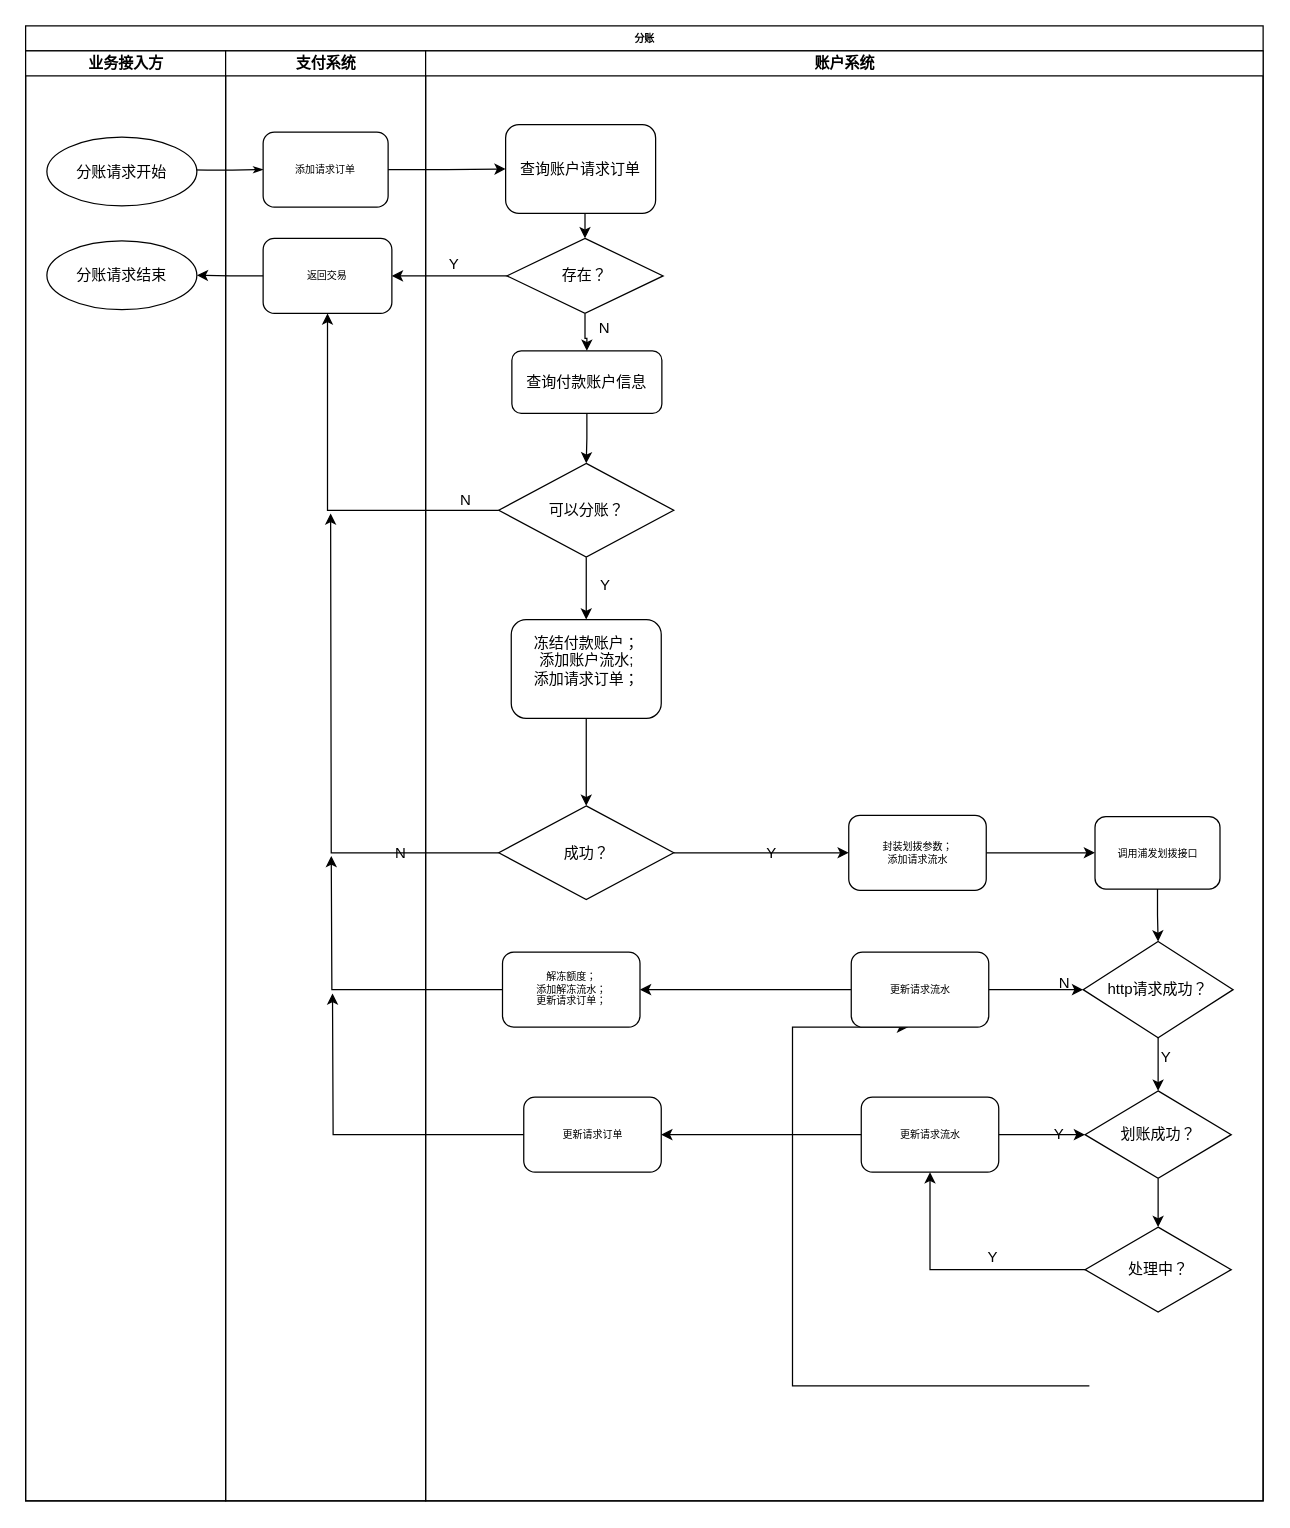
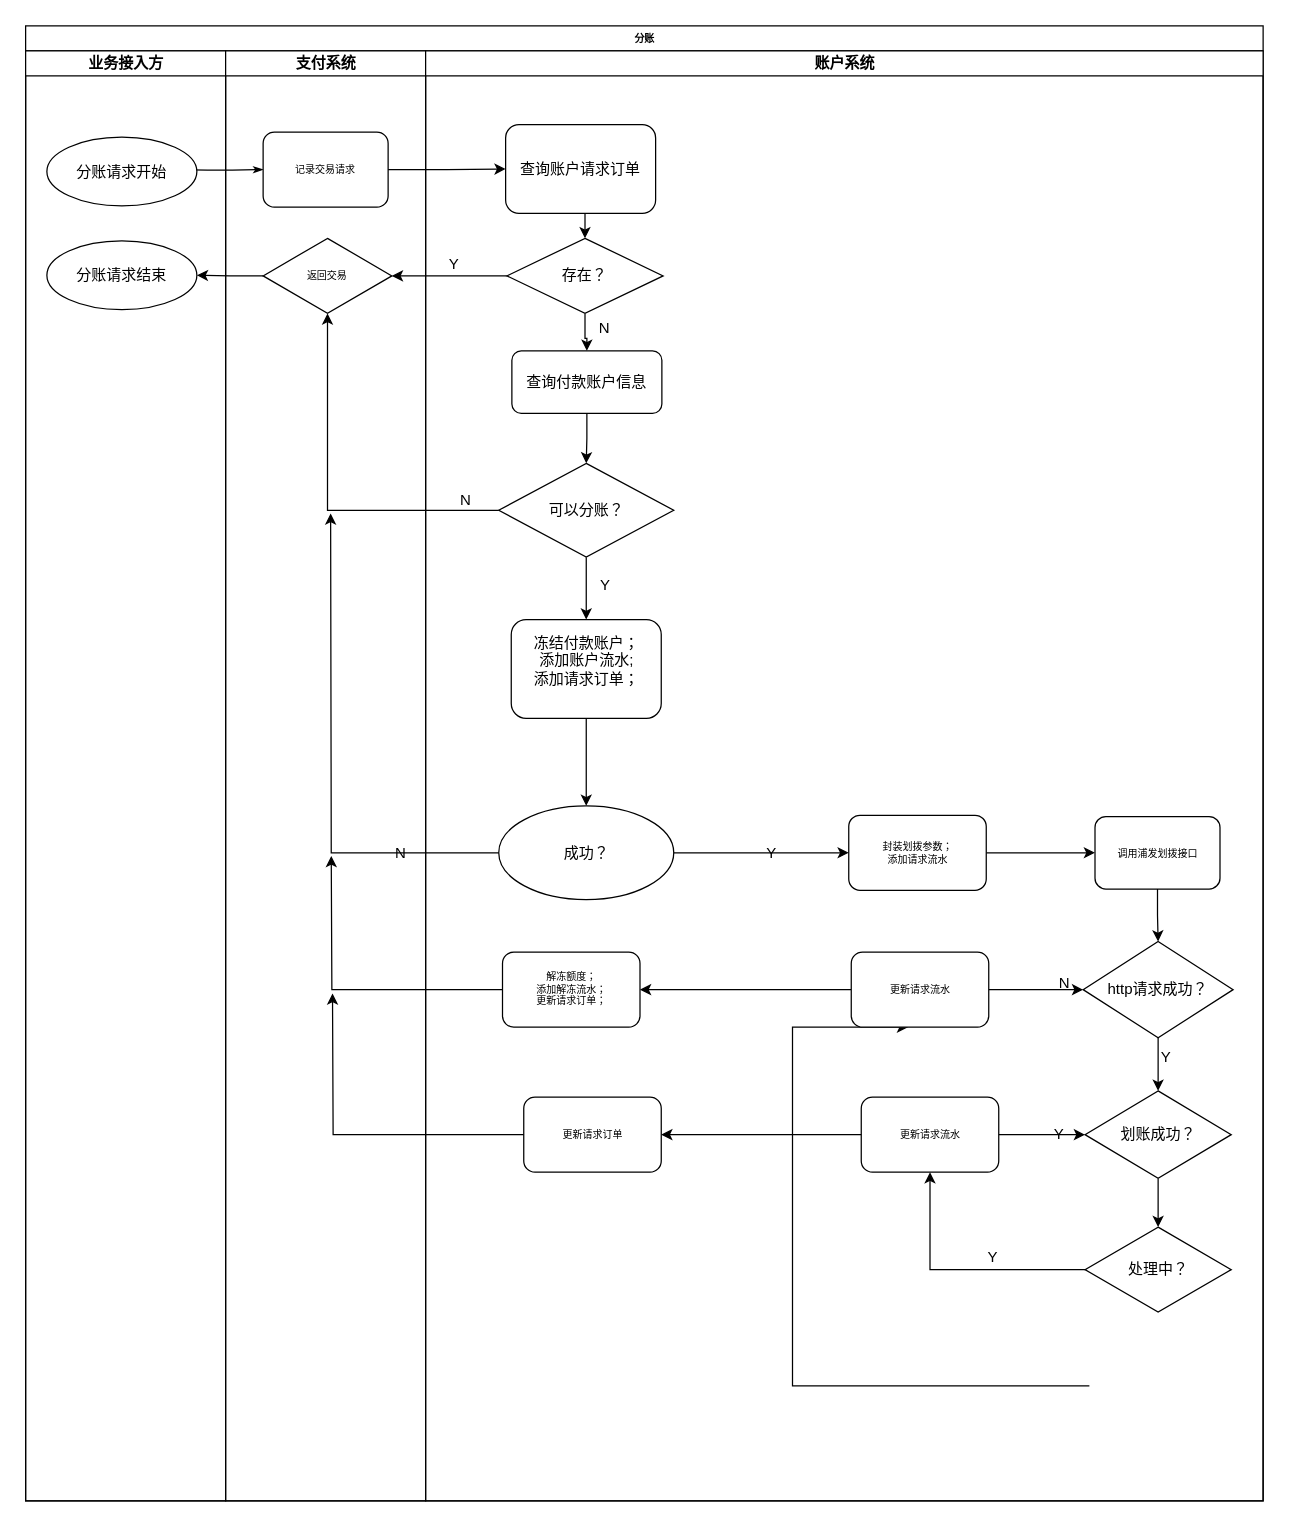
node "添加请求订单": label "添加请求订单" -> "记录交易请求"
node "返回交易": shape rounded rectangle -> diamond
node "成功？": shape diamond -> ellipse
